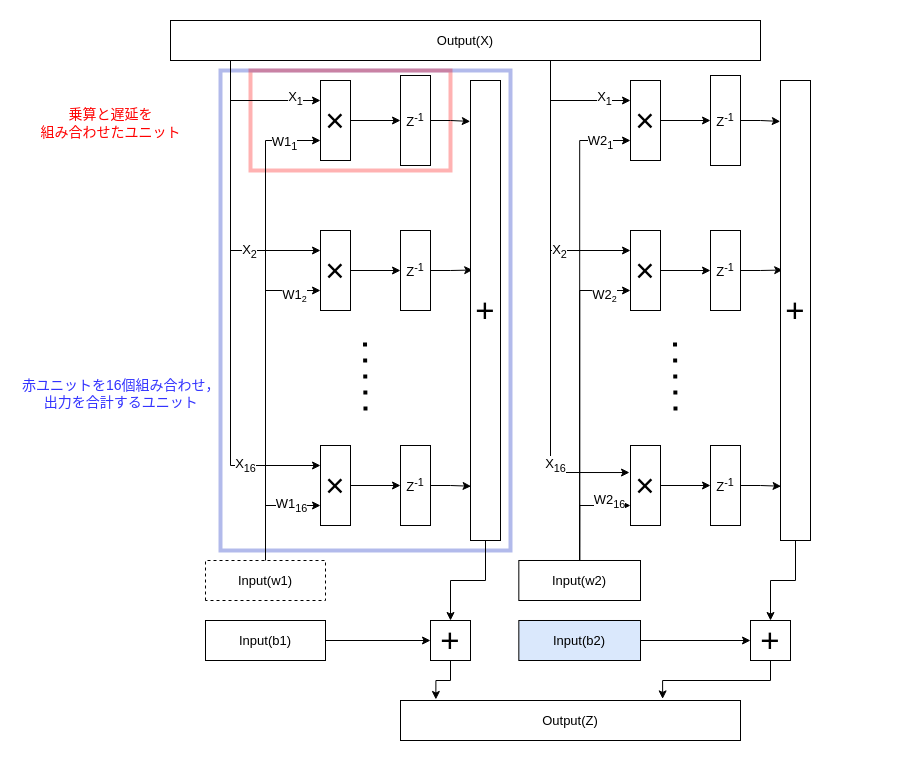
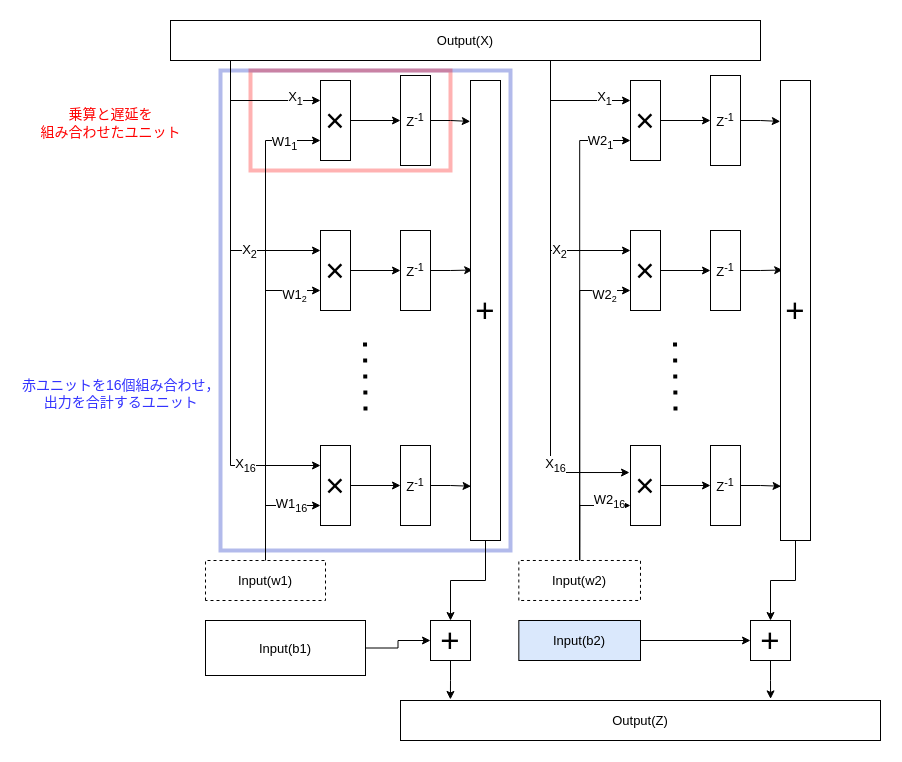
node "Input(w2)": style solid -> dashed
node "Input(b1)": size 120x40 -> 160x55
node "Output(Z)": size 340x40 -> 480x40
